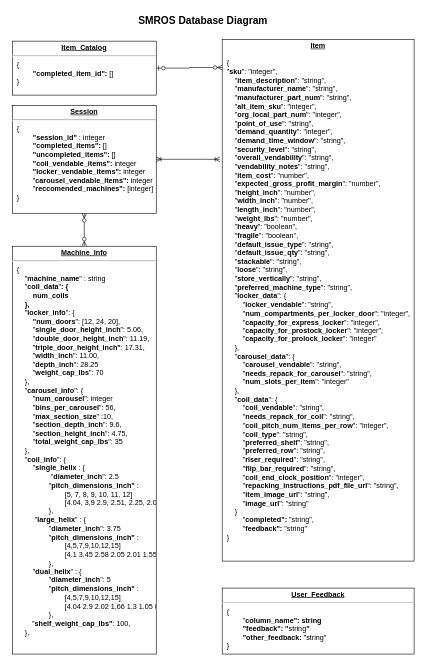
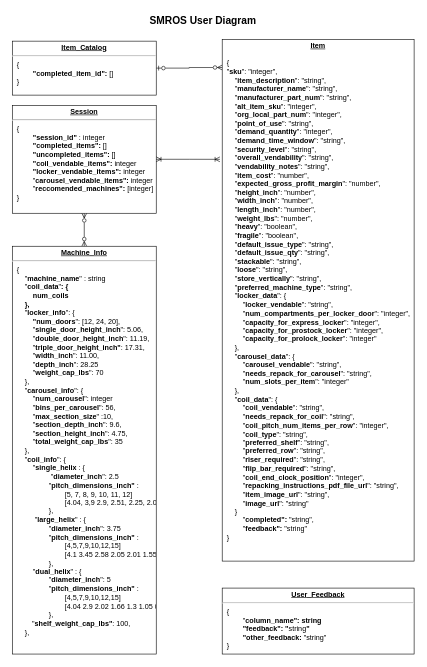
node "SMROS Database Diagram": label "SMROS Database Diagram" -> "SMROS User Diagram"
